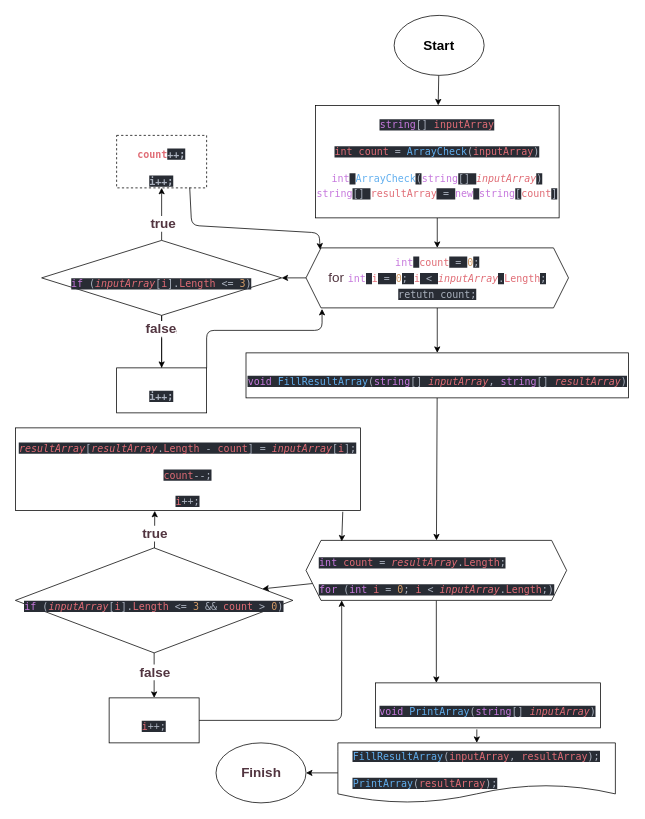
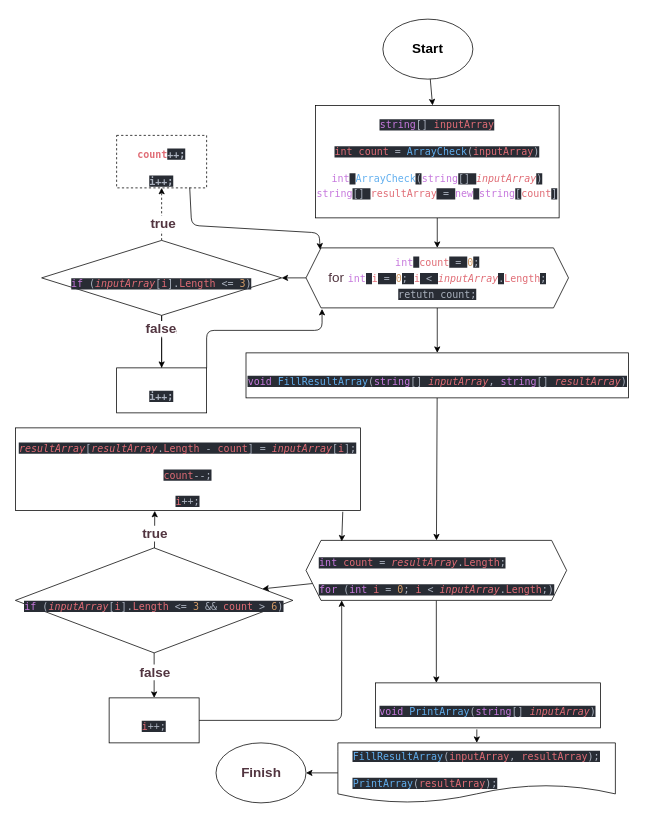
node "Start": moved (439, 45) -> (428, 49)
edge "if (inputArray[i].Length <= 3)" -> "count++; i++;": style solid -> dashed
node "if (inputArray[i].Length <= 3 && count > 0)": label "if (inputArray[i].Length <= 3 && count > 0)" -> "if (inputArray[i].Length <= 3 && count > 6)"
